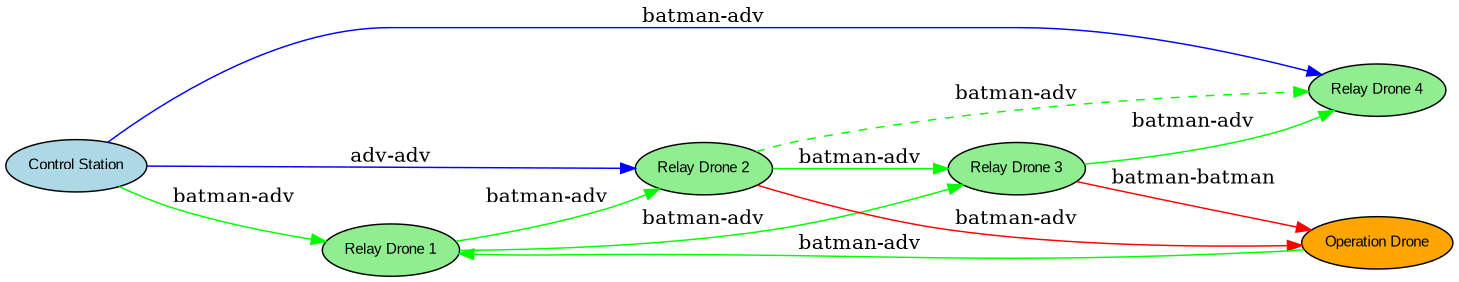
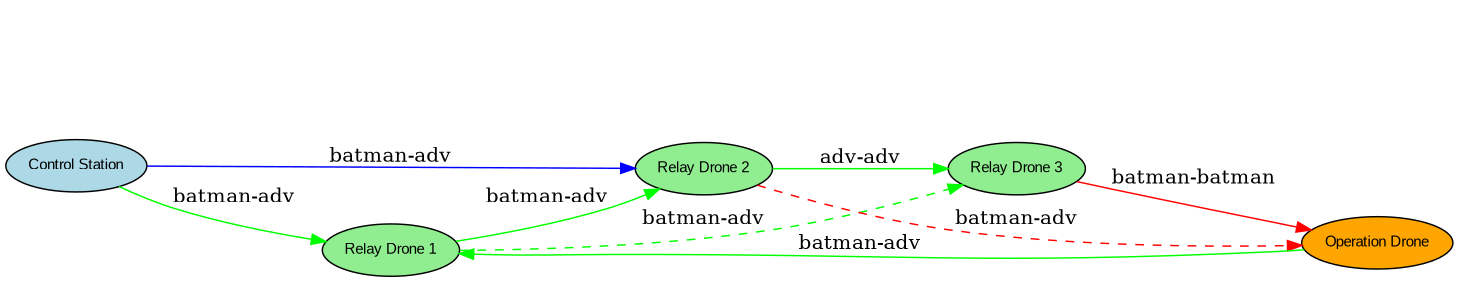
node "Relay Drone 4": removed
edge "Control Station" -> "Relay Drone 2": label "adv-adv" -> "batman-adv"
edge "Relay Drone 2" -> "Relay Drone 3": label "batman-adv" -> "adv-adv"
edge "Relay Drone 1" -> "Relay Drone 3": style solid -> dashed
edge "Relay Drone 2" -> "Operation Drone": style solid -> dashed
